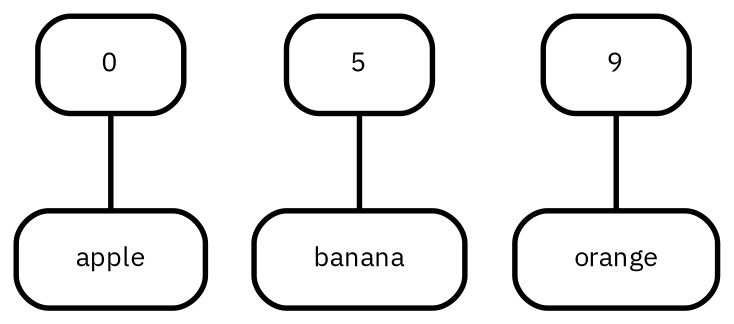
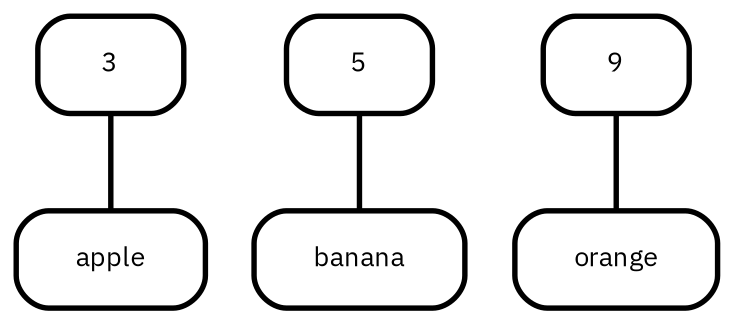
node "0": label "0" -> "3"
